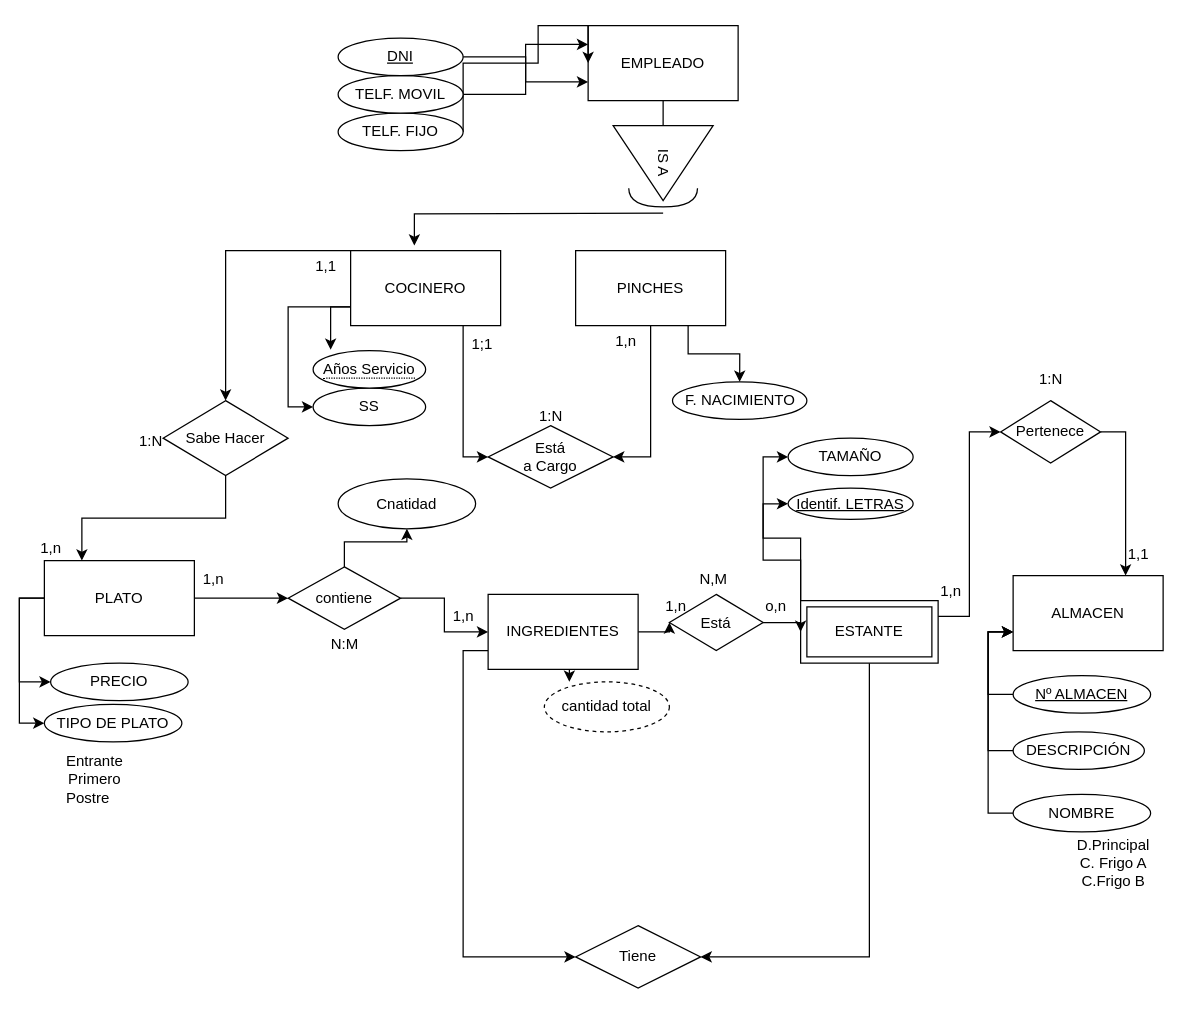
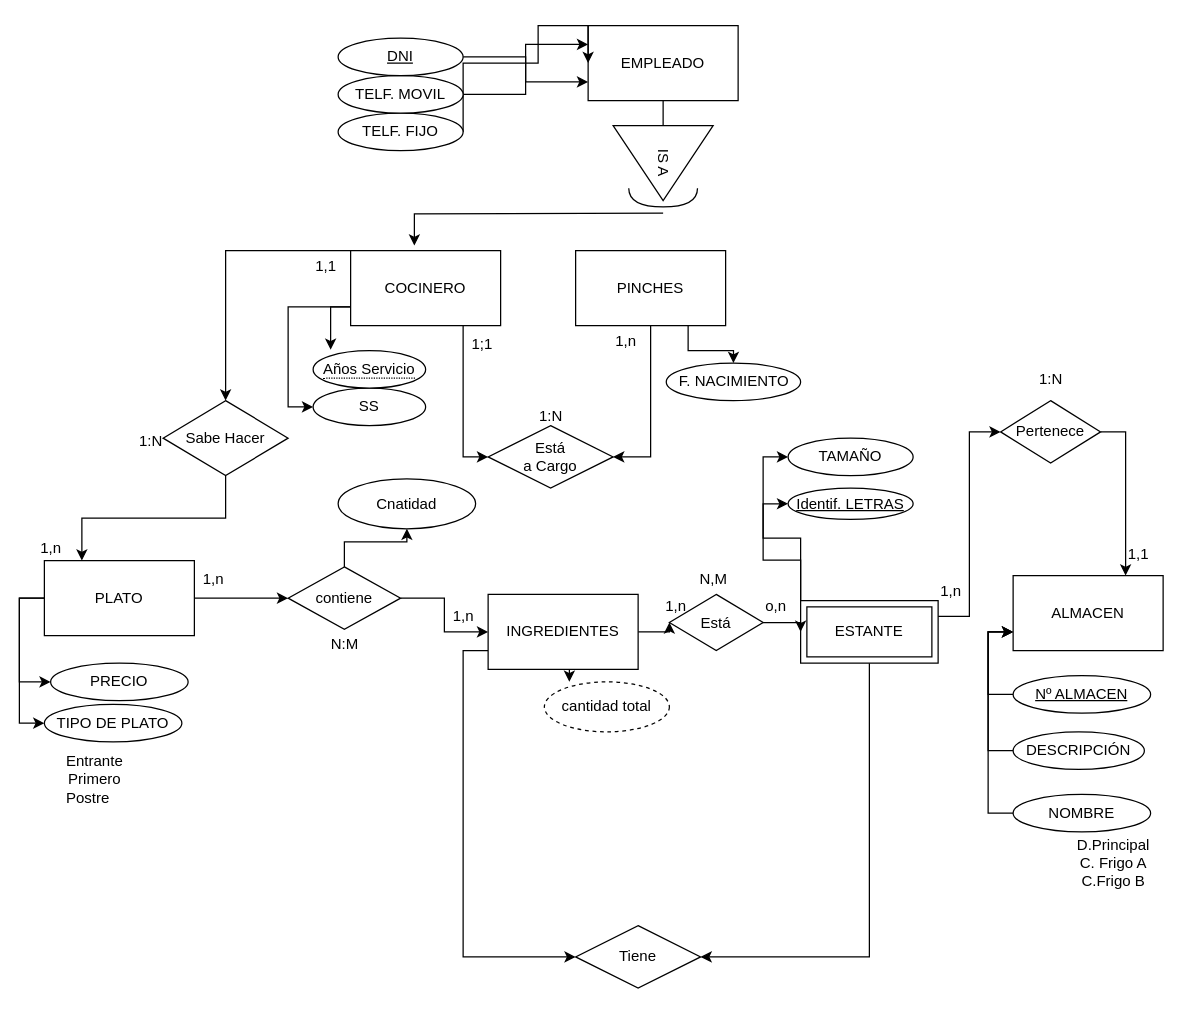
node "F. NACIMIENTO": moved (740, 401) -> (733, 382)
